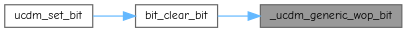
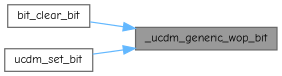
edge "ucdm_set_bit" -> "bit_clear_bit": now "ucdm_set_bit" -> "_ucdm_generic_wop_bit"
